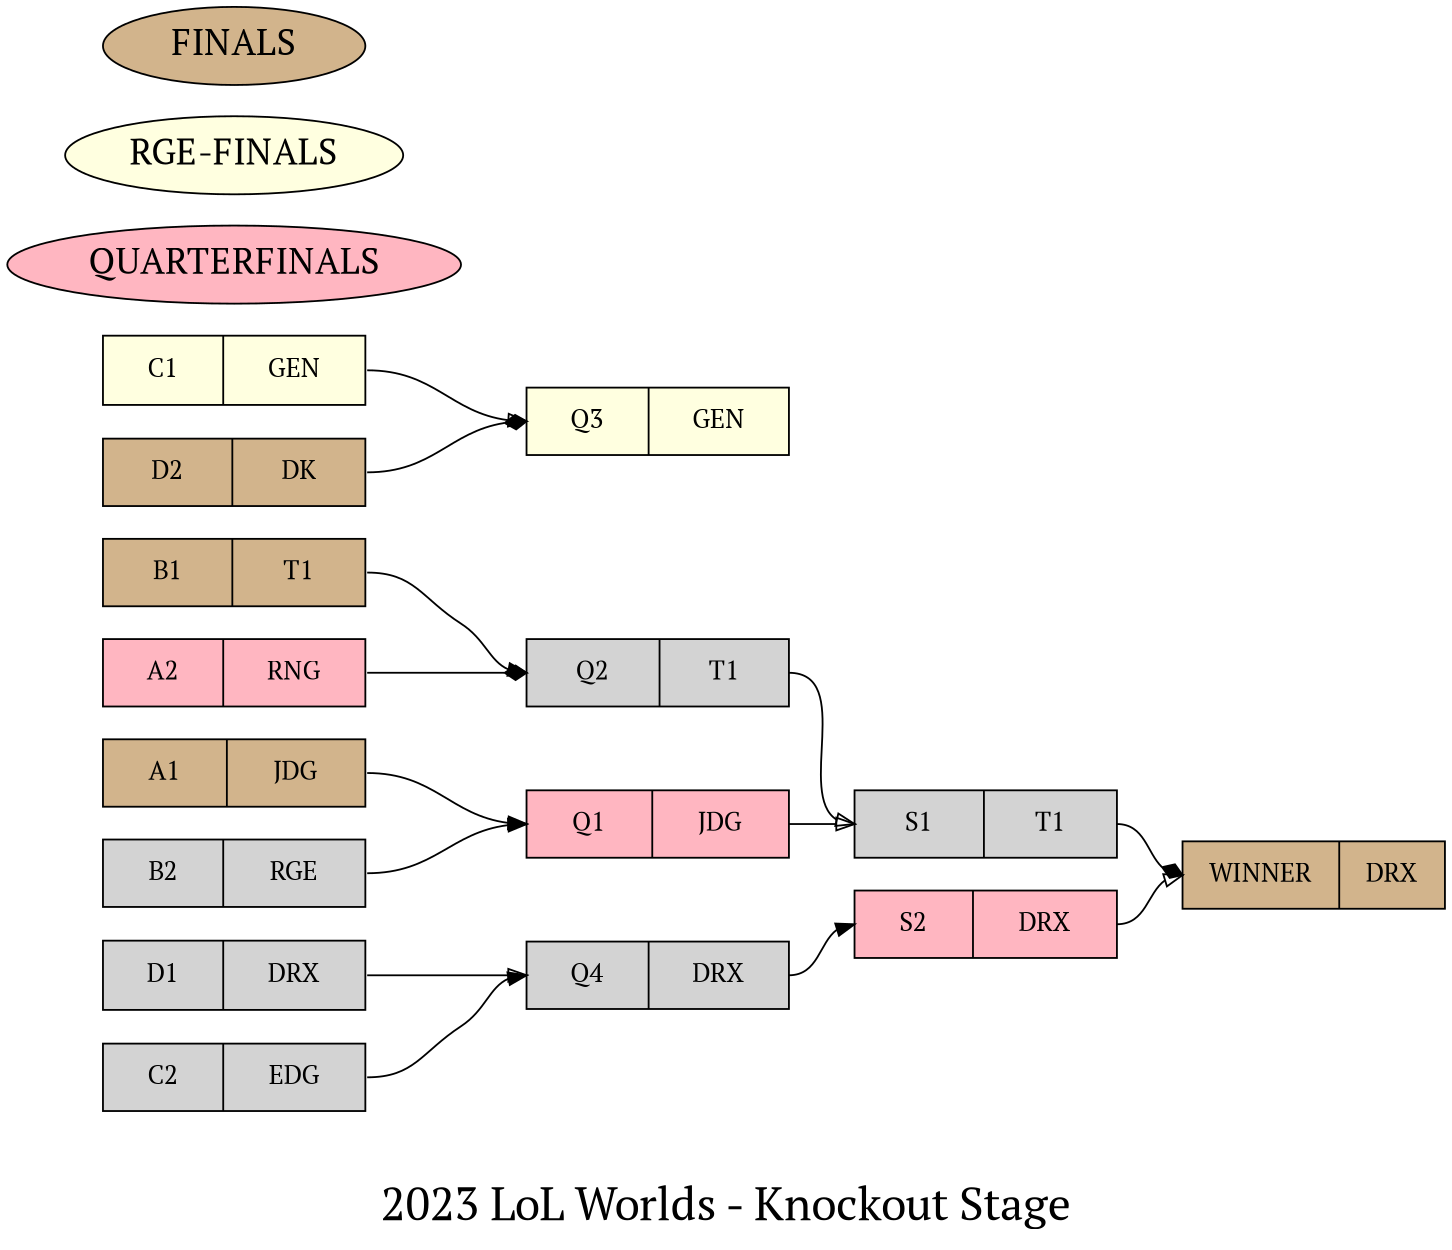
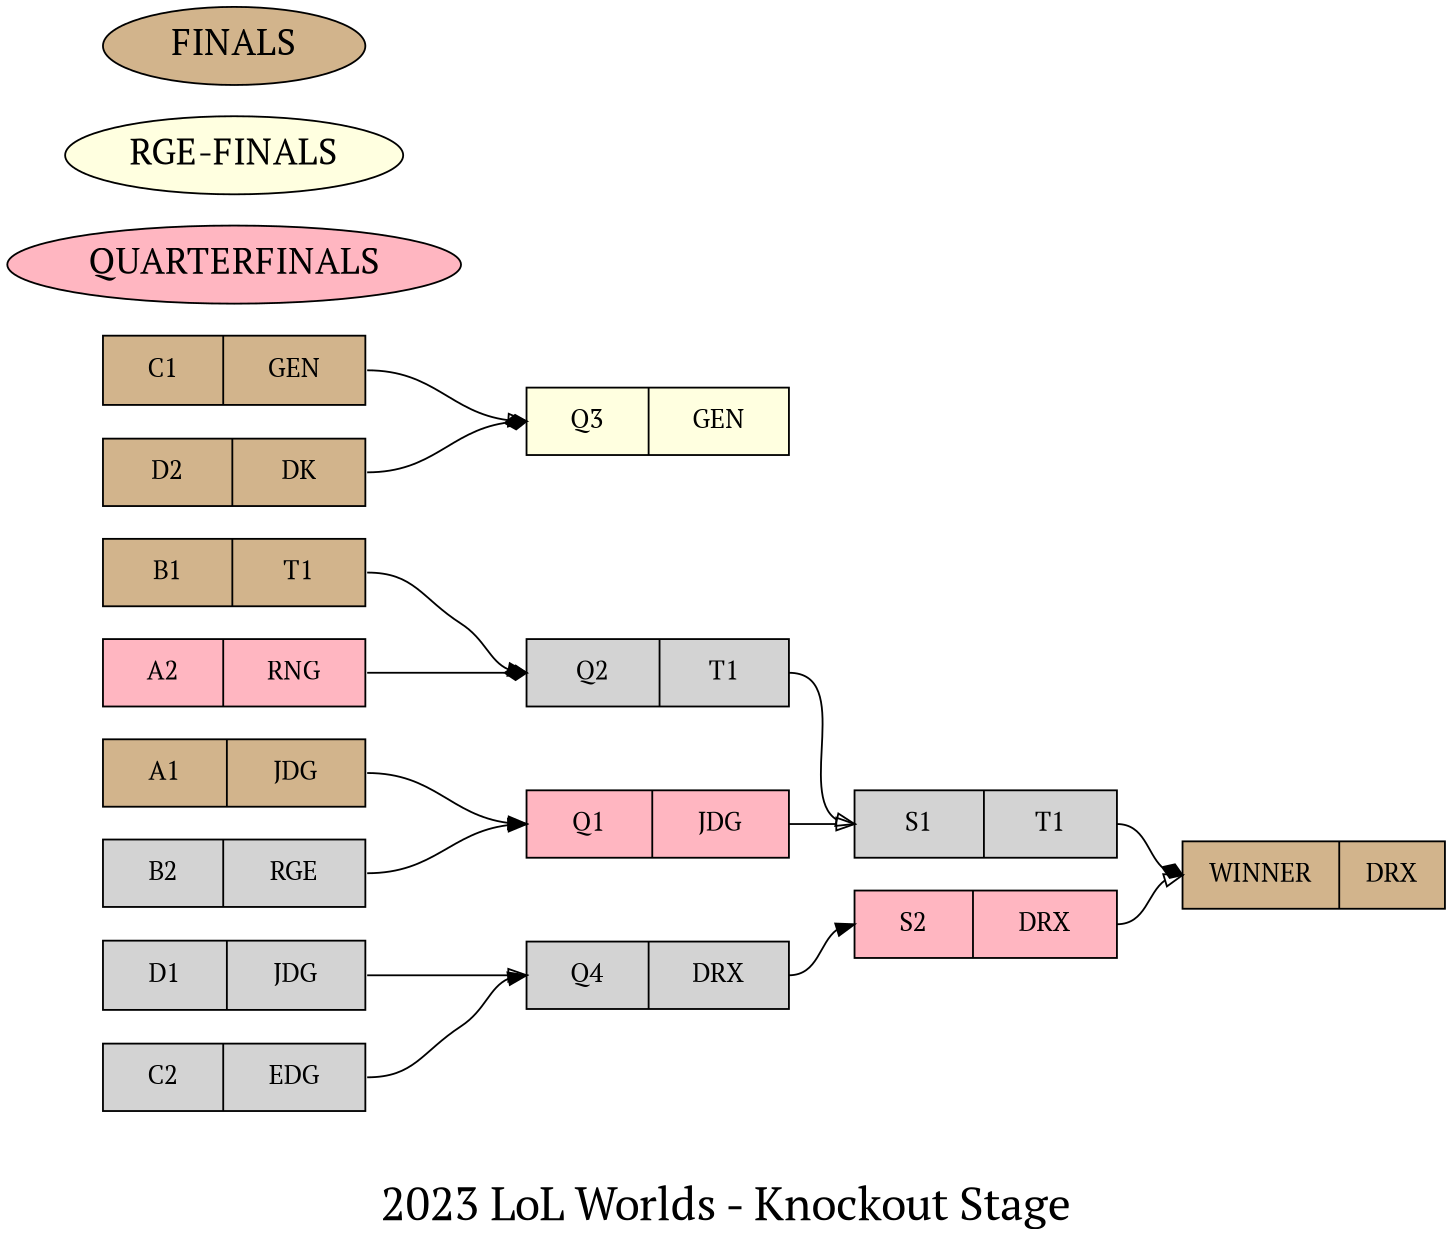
node "C1": fillcolor lightyellow -> tan
node "D1": text "DRX" -> "JDG"
